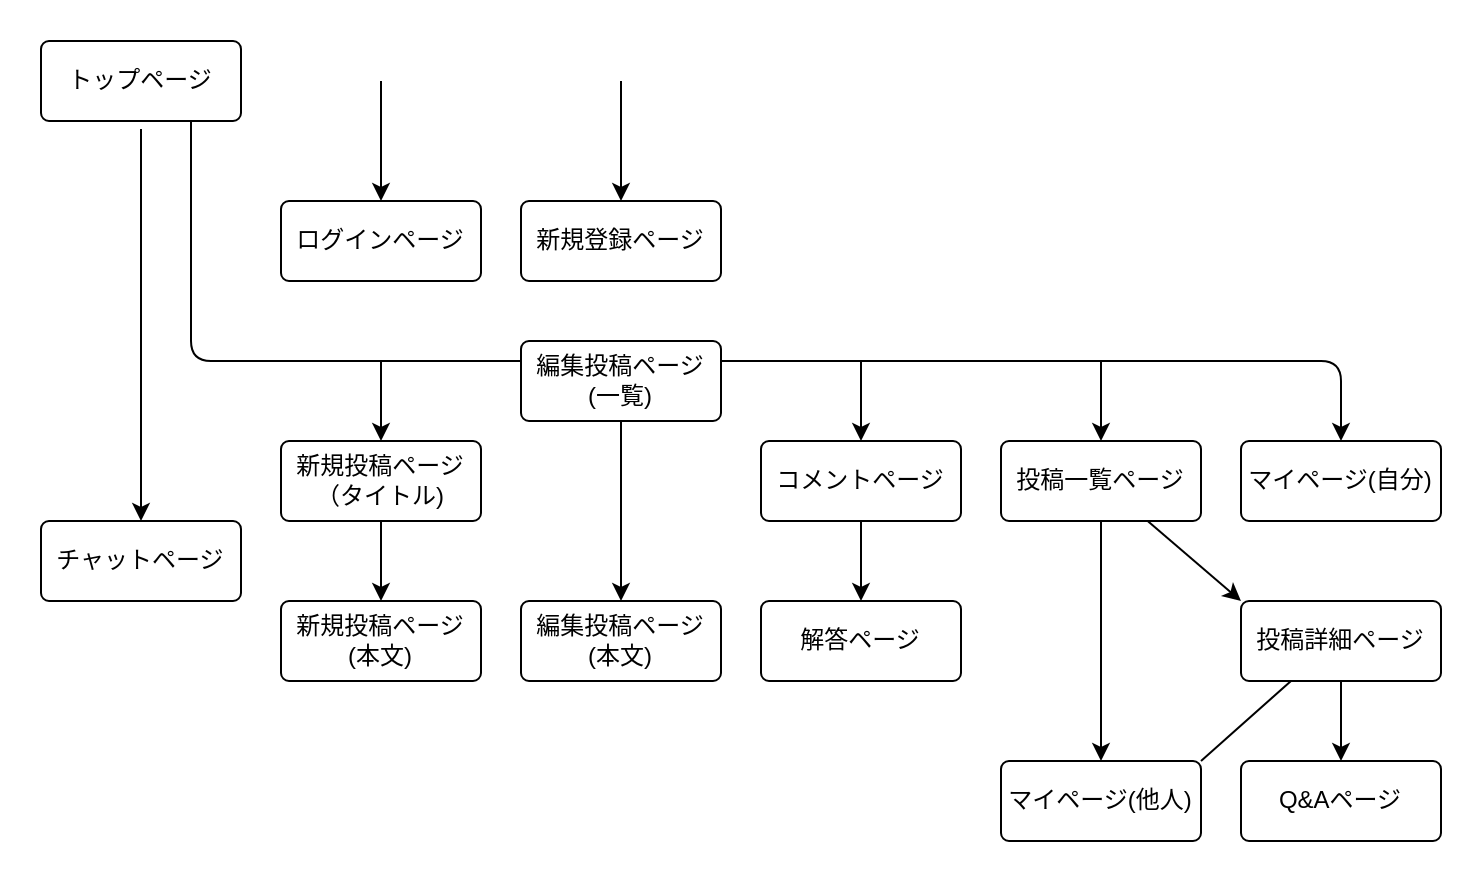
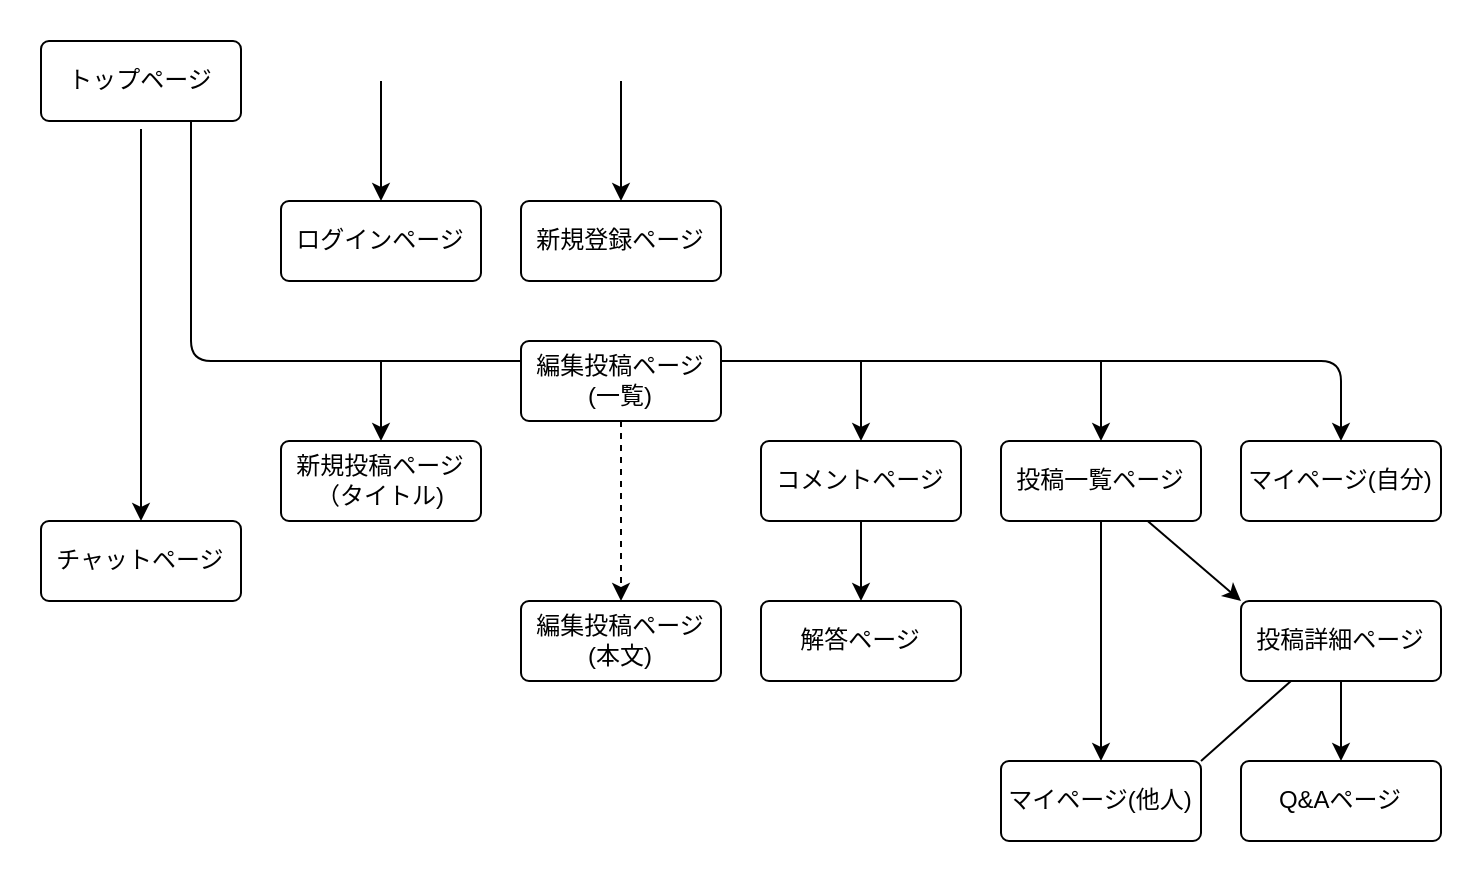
edge "編集投稿ページ(一覧)" -> "編集投稿ページ(本文)": style solid -> dashed
edge "新規投稿ページ（タイトル)" -> "新規投稿ページ(本文)": removed
node "新規投稿ページ(本文)": removed
